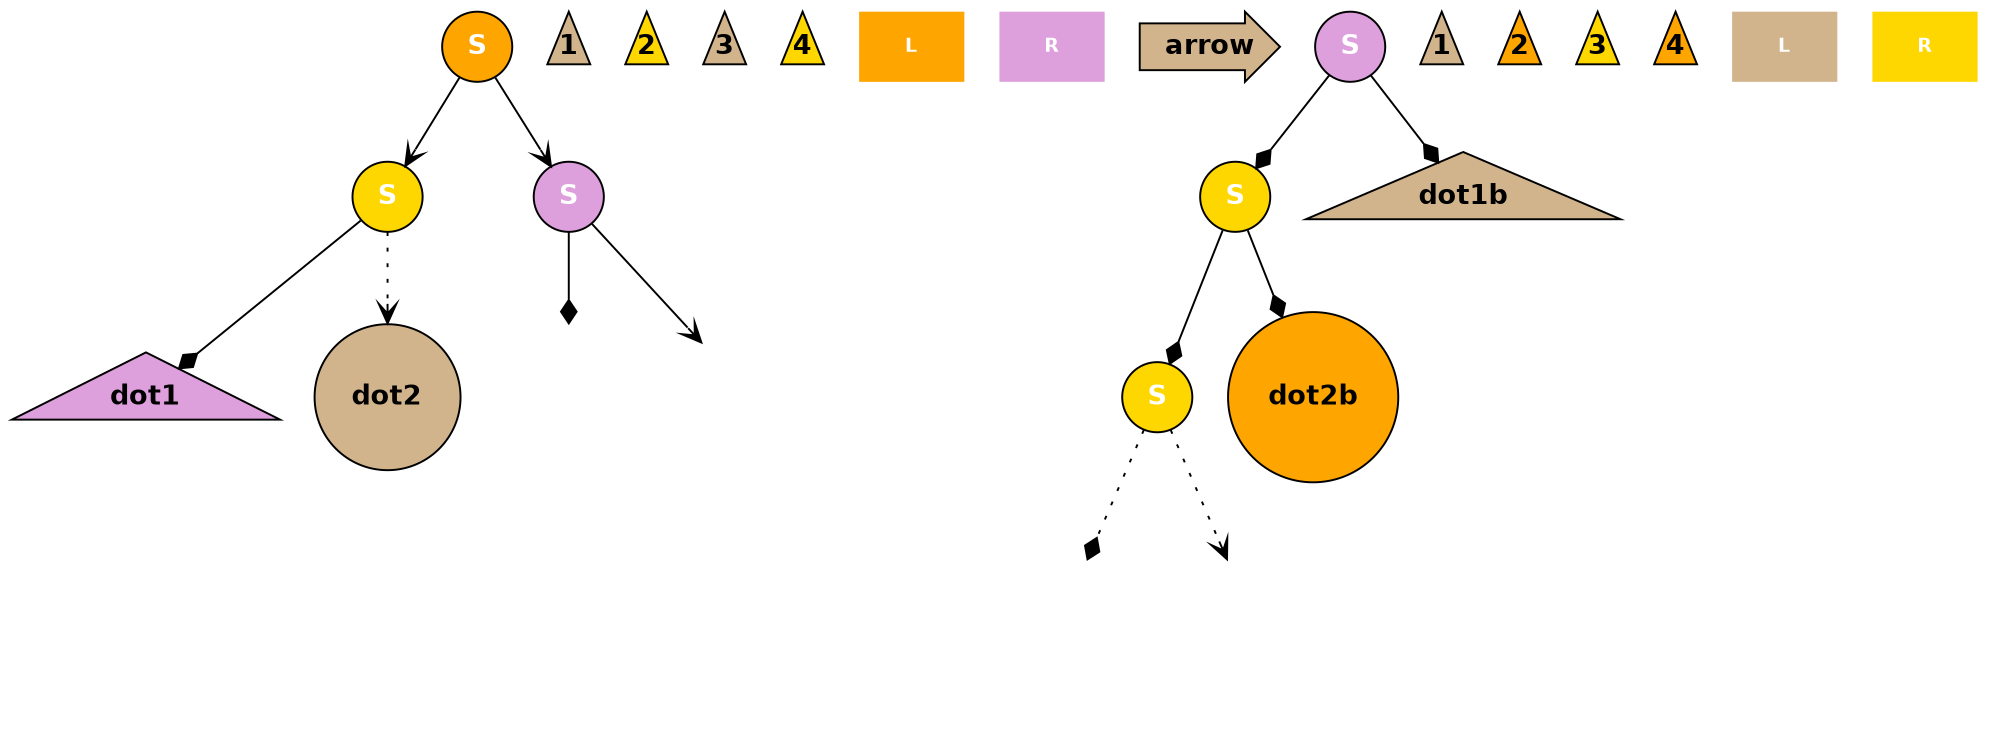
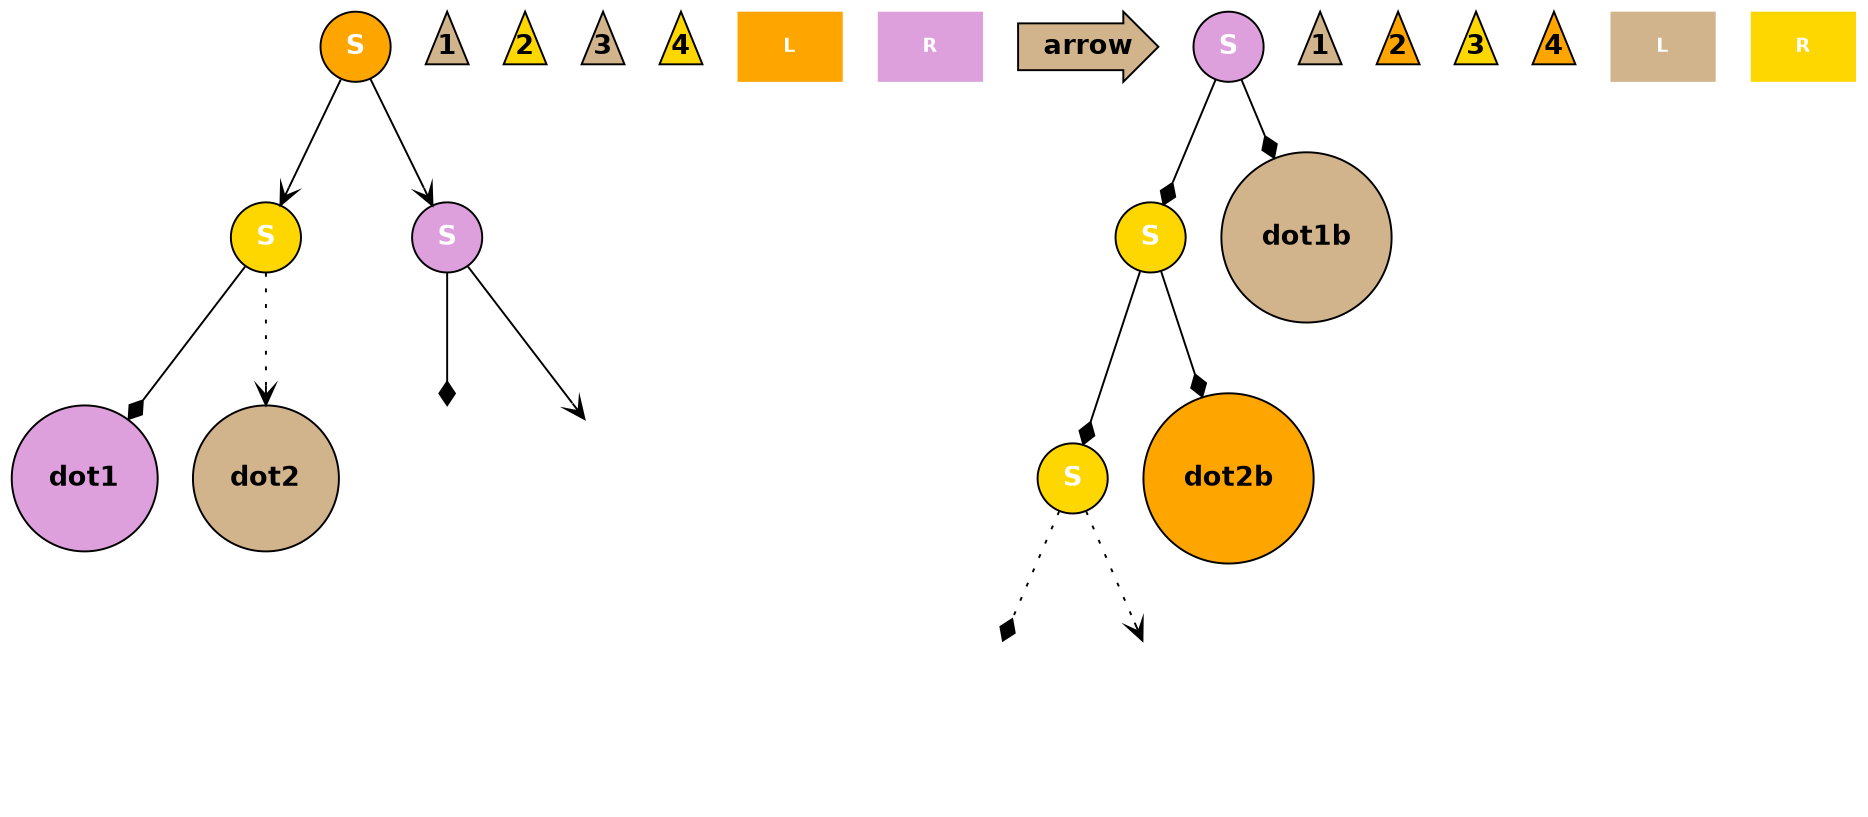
node "dot1b": shape triangle -> circle
node "dot1": shape triangle -> circle
